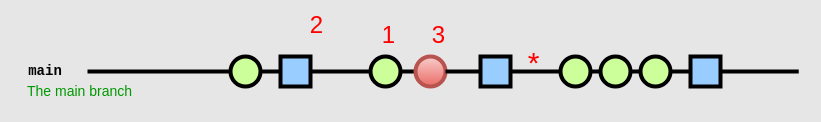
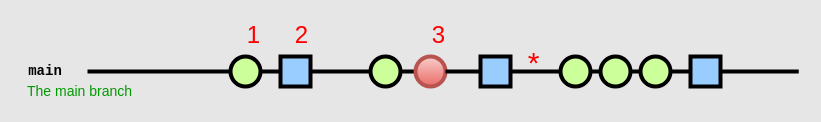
node "2": moved (317, 26) -> (302, 36)
node "1": moved (389, 36) -> (254, 36)
